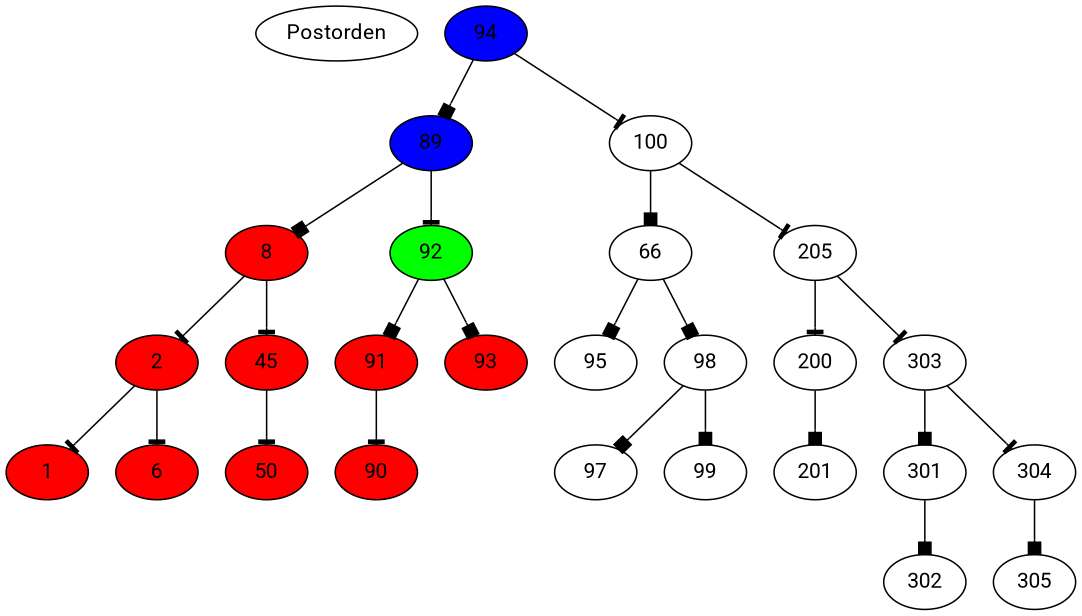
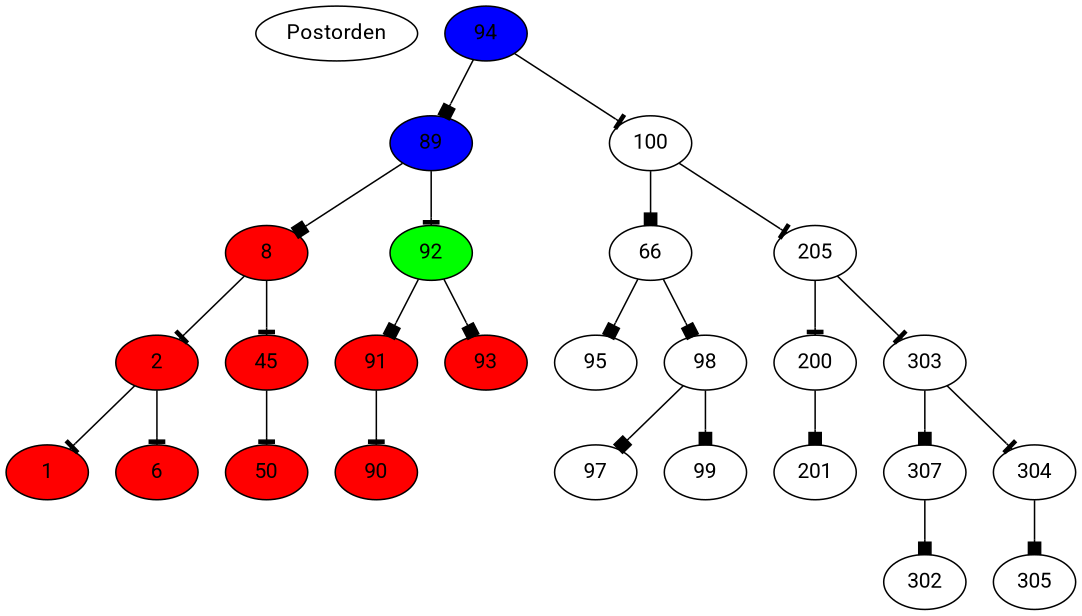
node "301": label "301" -> "307"
